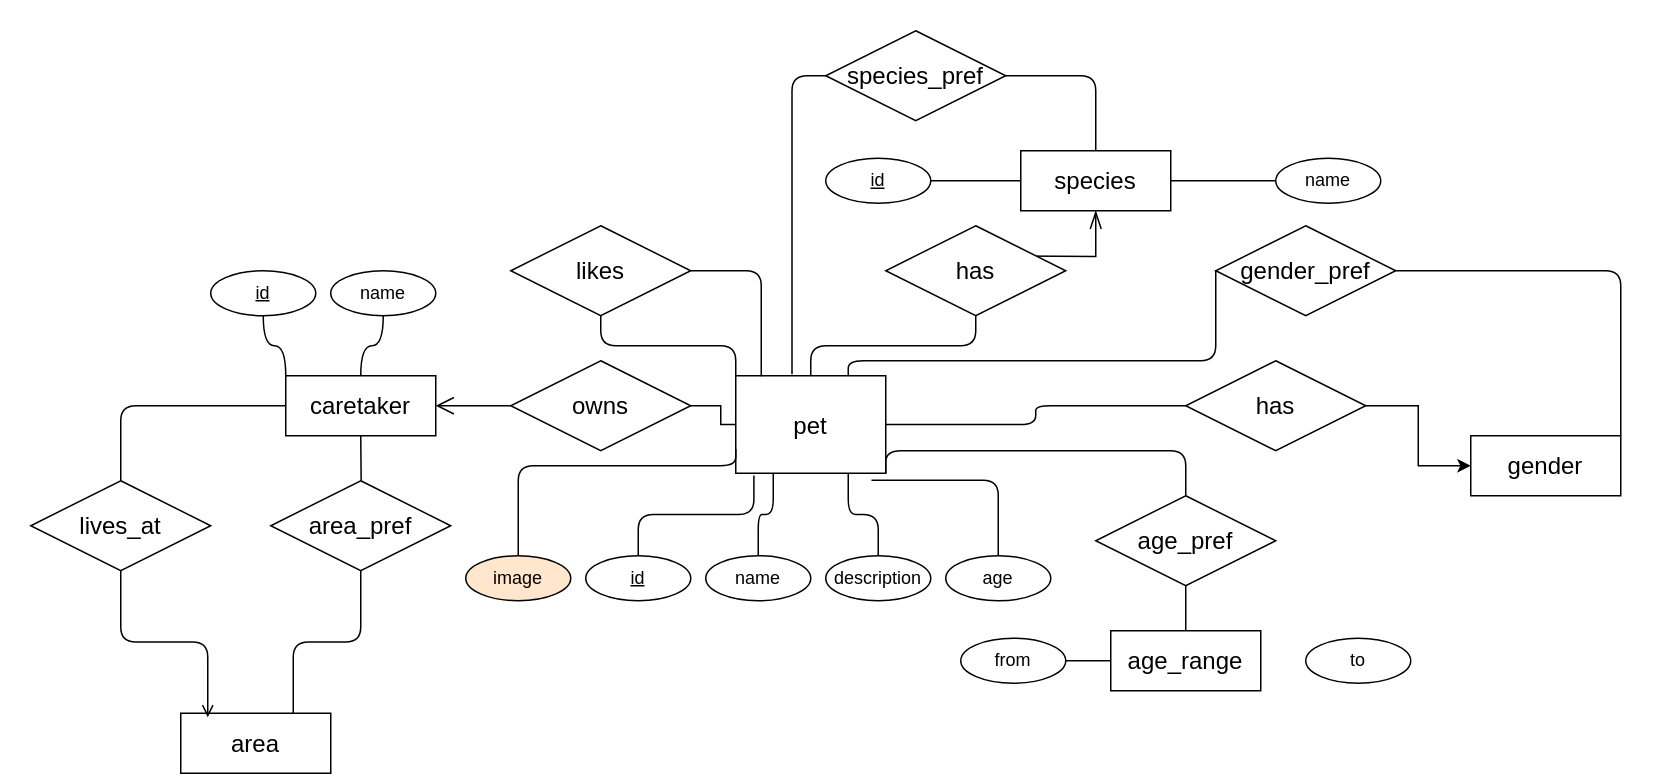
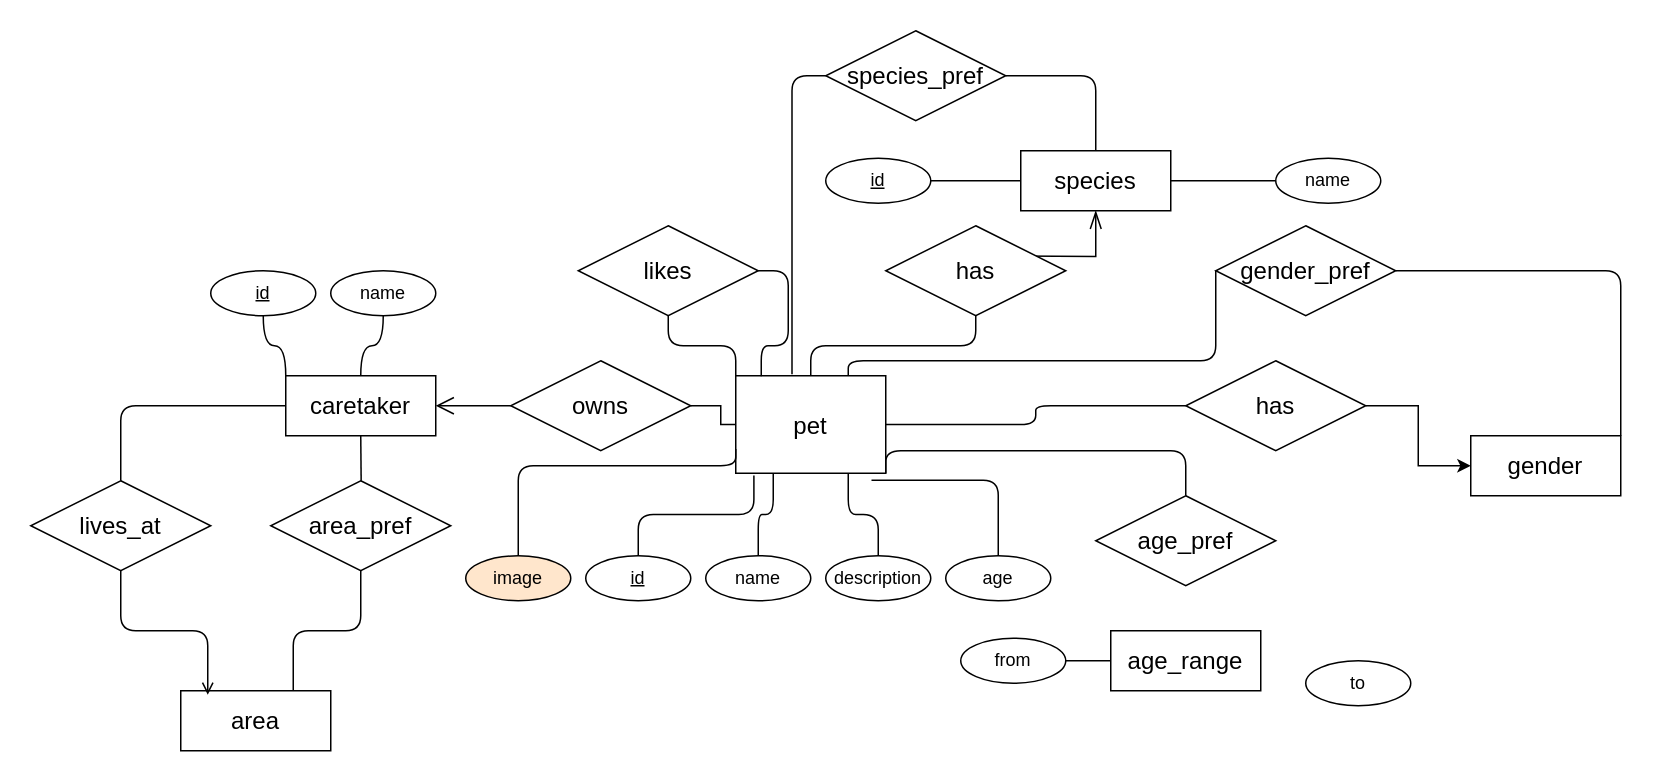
node "likes": moved (601, 271) -> (668, 271)
edge "age_pref" -- "age_range": removed
node "to": moved (1358, 661) -> (1358, 683)
node "area": moved (256, 743) -> (256, 721)
